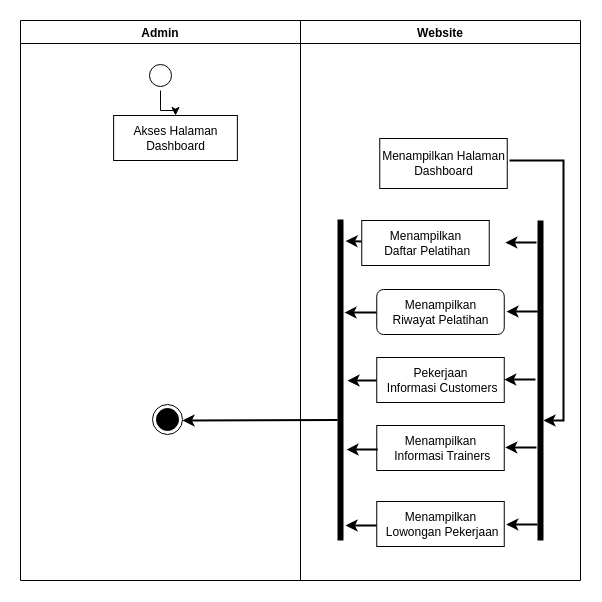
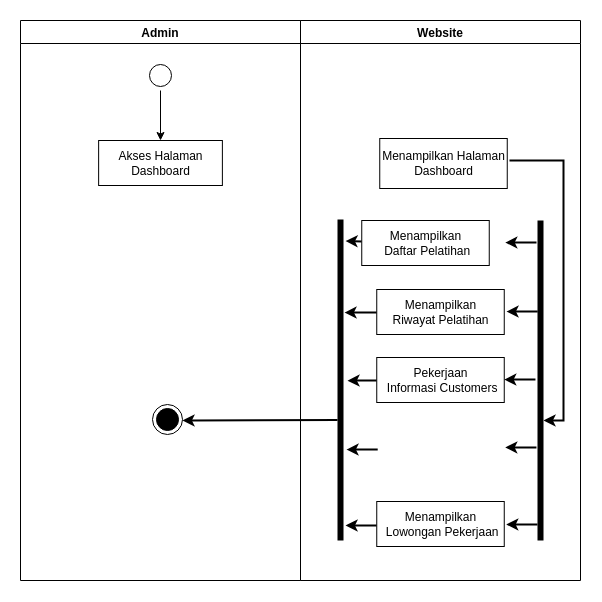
node "Akses Halaman Dashboard": moved (176, 138) -> (161, 163)
node "Menampilkan Riwayat Pelatihan": shape rounded rectangle -> rectangle
node "Menampilkan Informasi Trainers": removed
